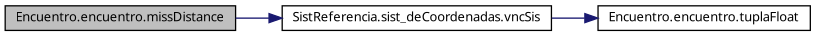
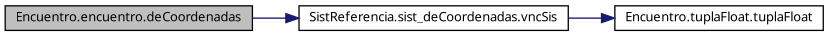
node "Encuentro.encuentro.missDistance": label "Encuentro.encuentro.missDistance" -> "Encuentro.encuentro.deCoordenadas"
node "Encuentro.encuentro.tuplaFloat": label "Encuentro.encuentro.tuplaFloat" -> "Encuentro.tuplaFloat.tuplaFloat"
